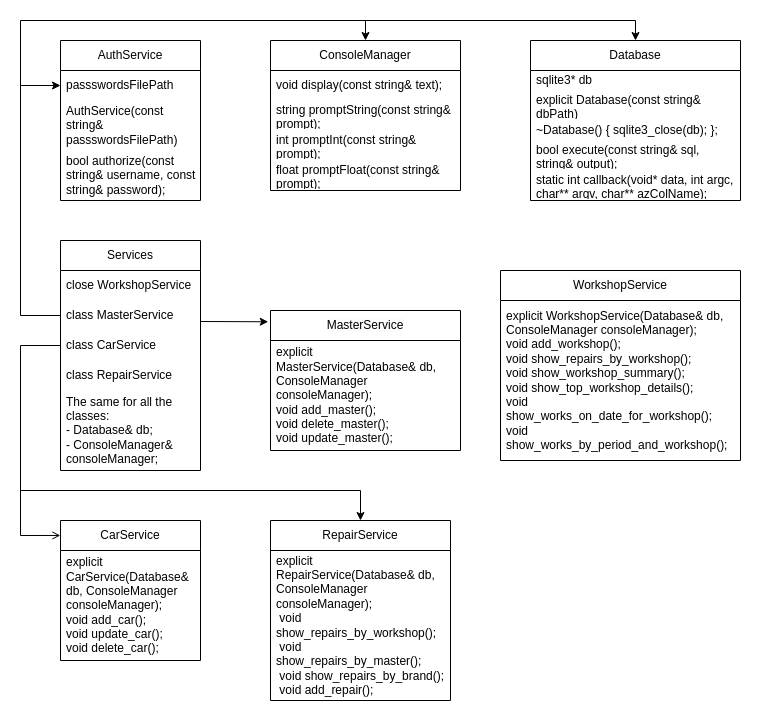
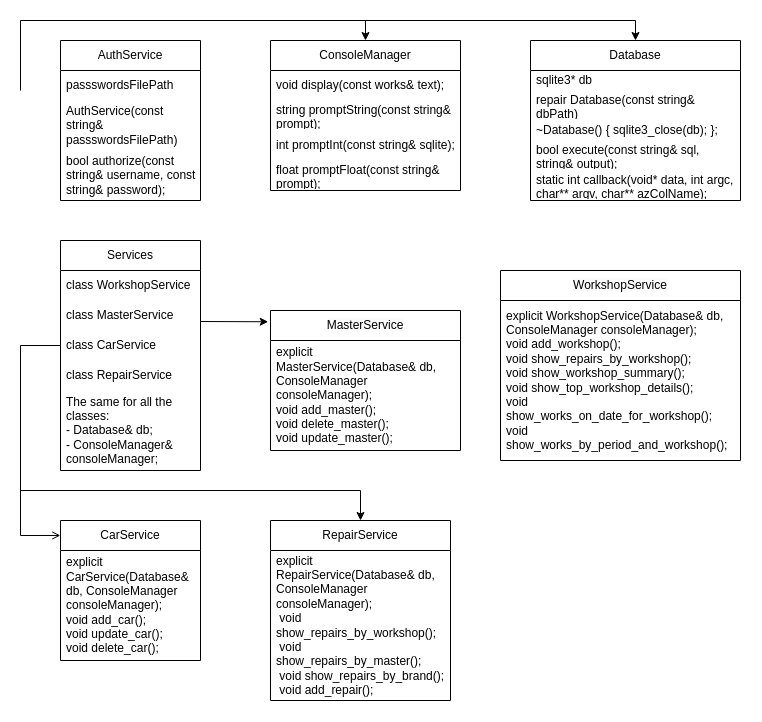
node "void display(const string& text);": label "void display(const string& text);" -> "void display(const works& text);"
node "explicit Database(const string& dbPath)": label "explicit Database(const string& dbPath)" -> "repair Database(const string& dbPath)"
node "int promptInt(const string& prompt);": label "int promptInt(const string& prompt);" -> "int promptInt(const string& sqlite);"
edge "class MasterService" -> "passswordsFilePath": removed
node "close WorkshopService": label "close WorkshopService" -> "class WorkshopService"
